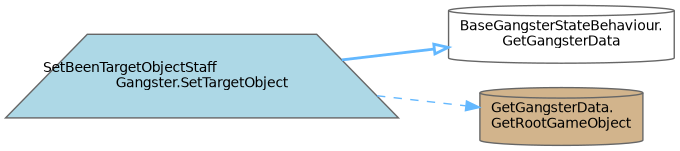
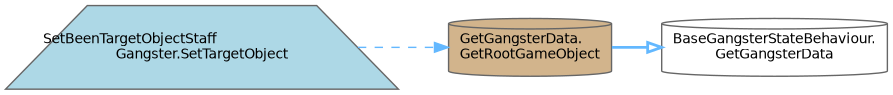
edge "SetBeenTargetObjectStaff Gangster.SetTargetObject" -> "BaseGangsterStateBehaviour. GetGangsterData": now "GetGangsterData. GetRootGameObject" -> "BaseGangsterStateBehaviour. GetGangsterData"
